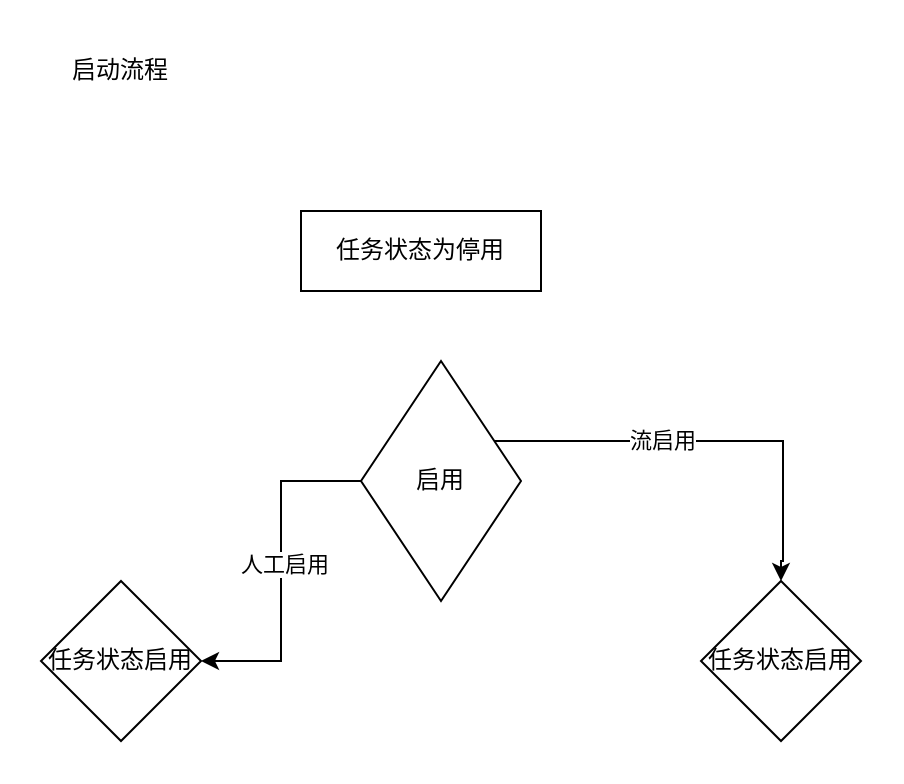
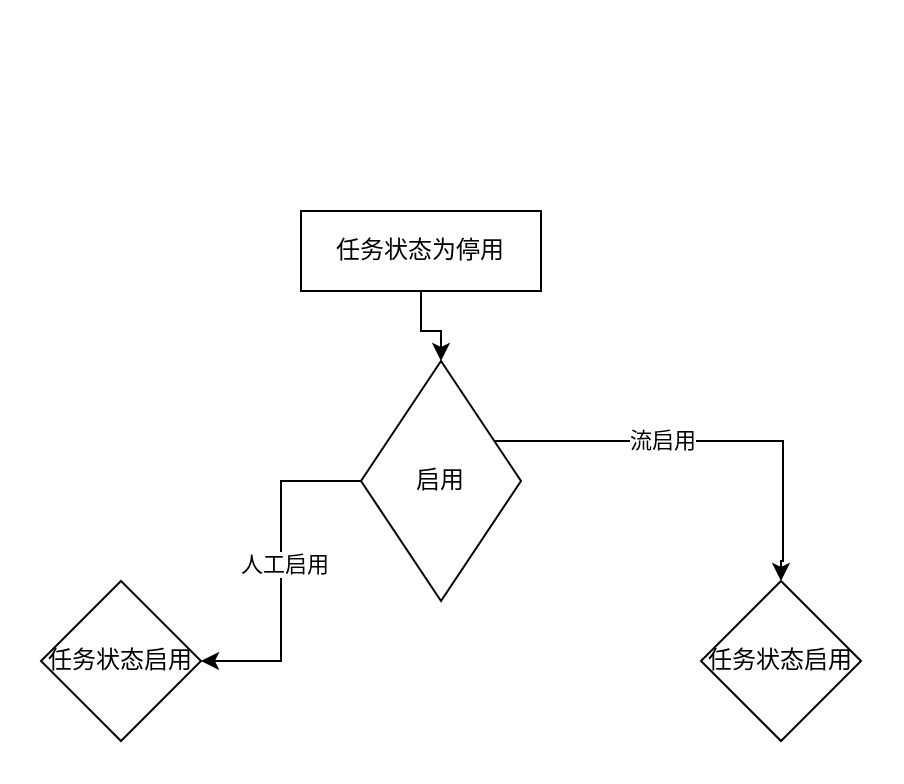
node "启动流程": removed
edge "任务状态为停用" -> "启用": added
